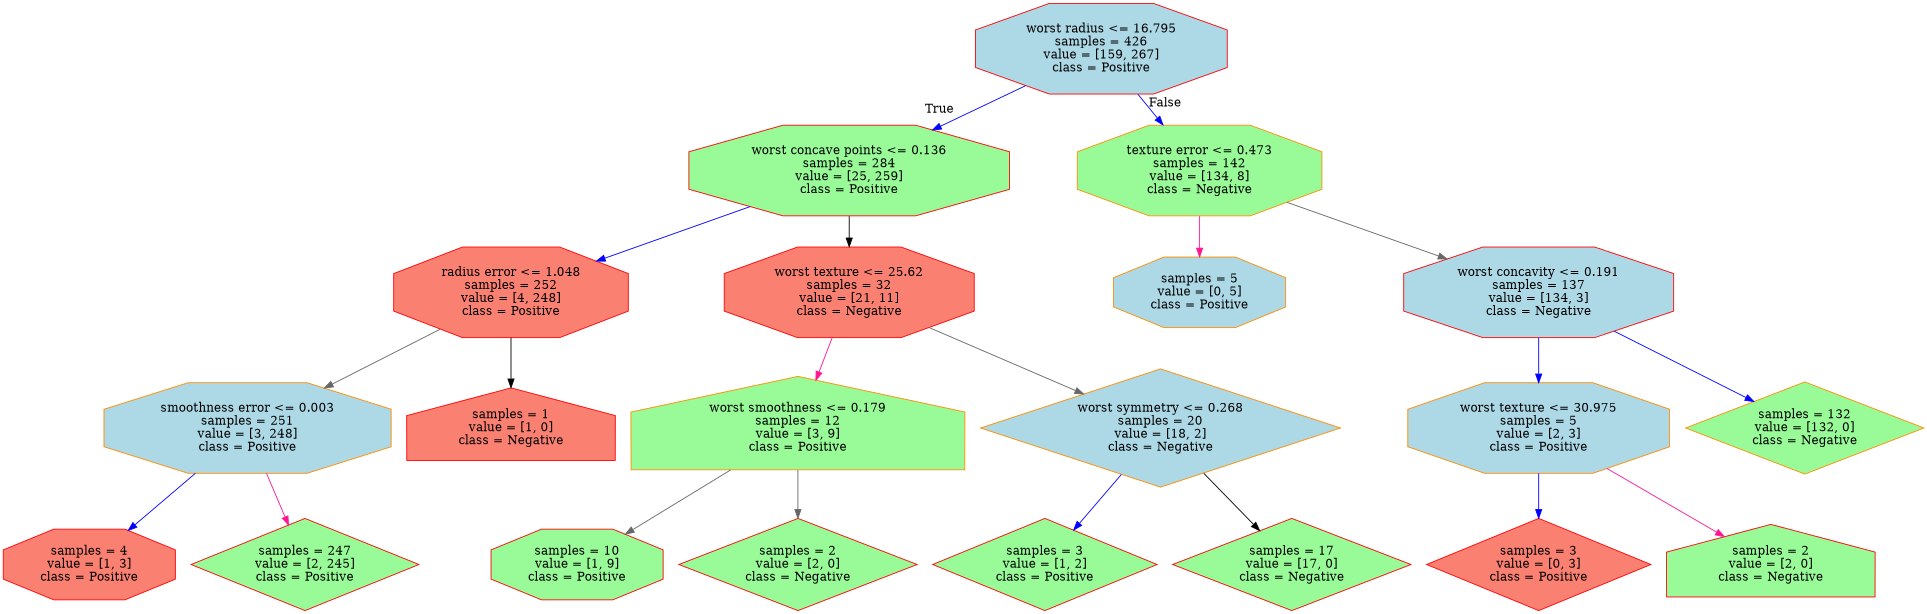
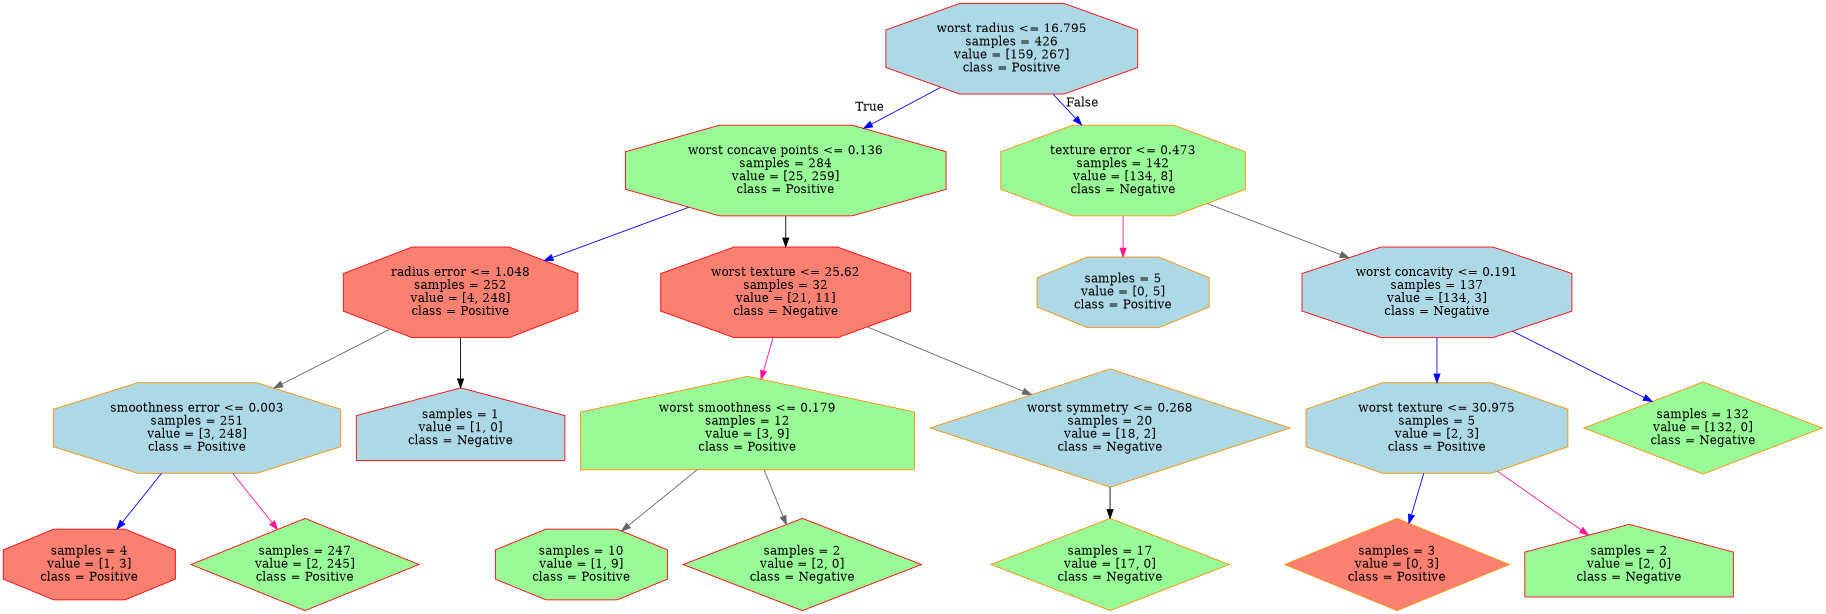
node "samples = 1 value = [1, 0] class = Negative": fillcolor salmon -> lightblue
node "samples = 3 value = [1, 2] class = Positive": removed
node "samples = 17 value = [17, 0] class = Negative": color red -> darkorange
node "samples = 3 value = [0, 3] class = Positive": color red -> darkorange
